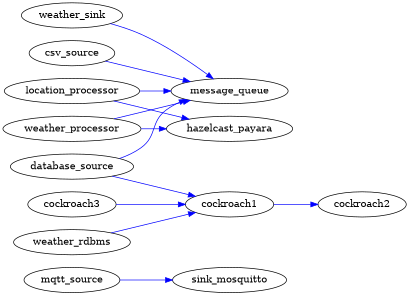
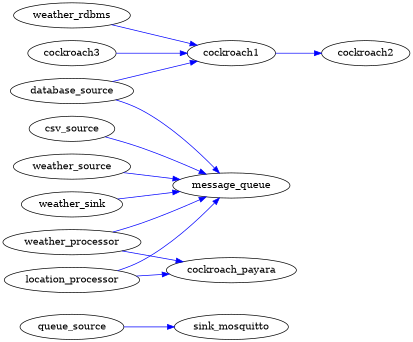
node "hazelcast_payara": label "hazelcast_payara" -> "cockroach_payara"
node "weather_source": added
node "mqtt_source": label "mqtt_source" -> "queue_source"
